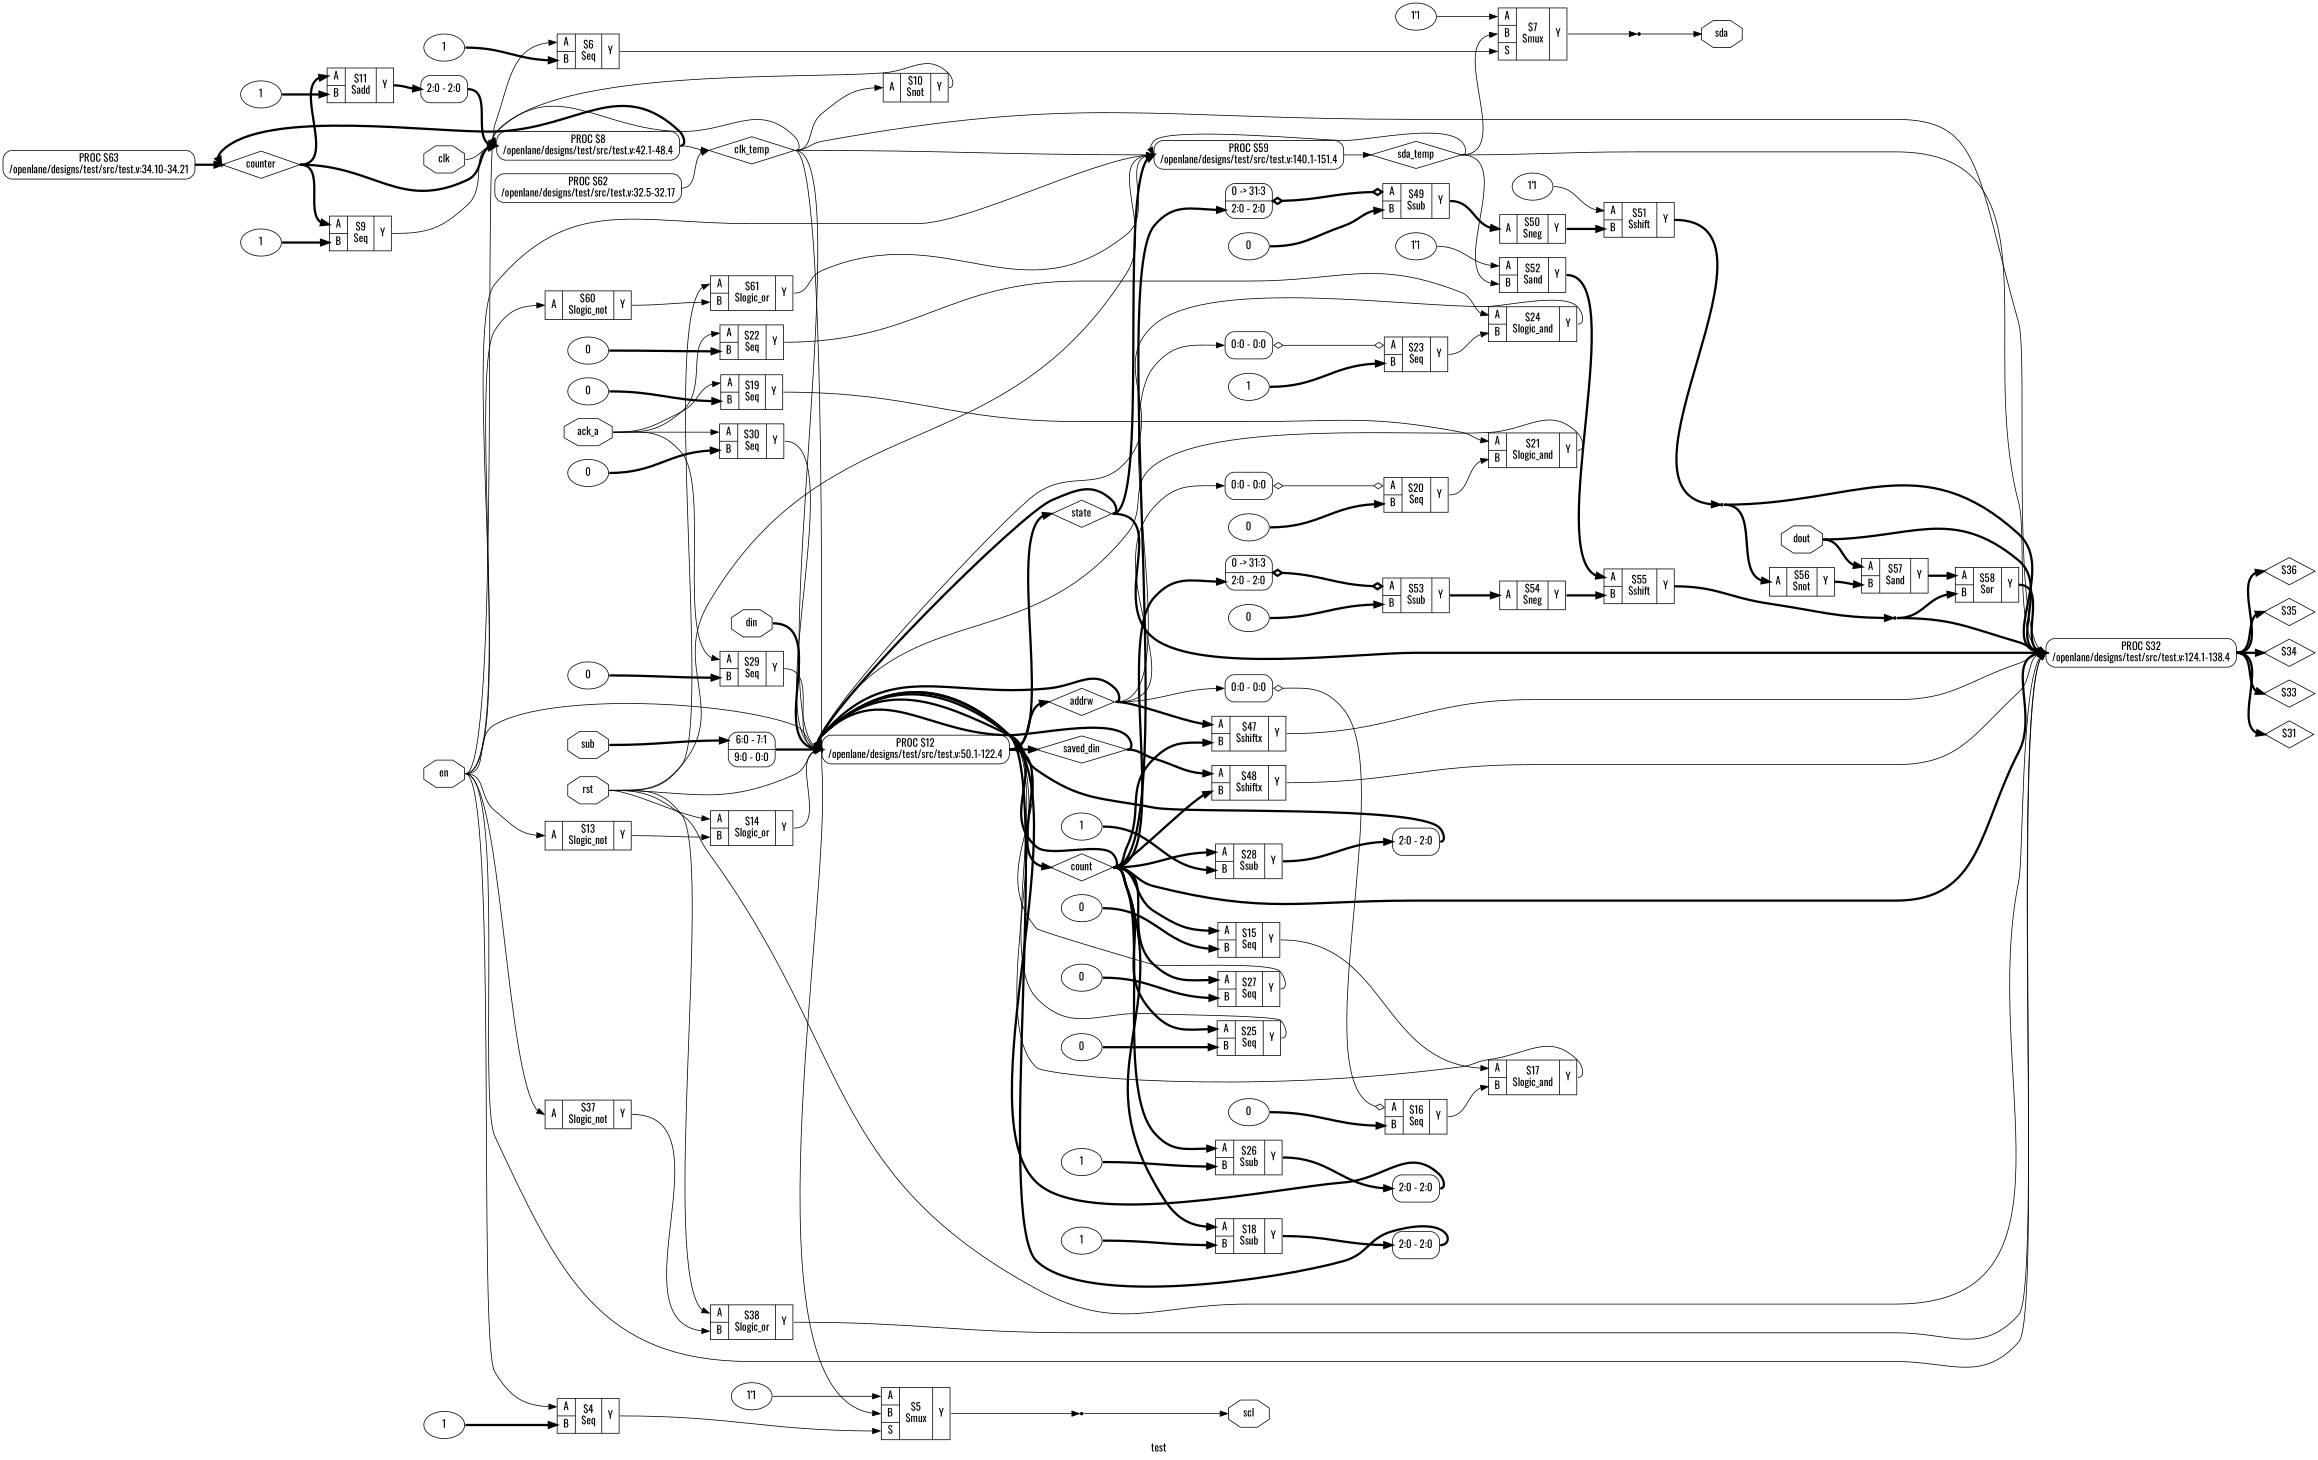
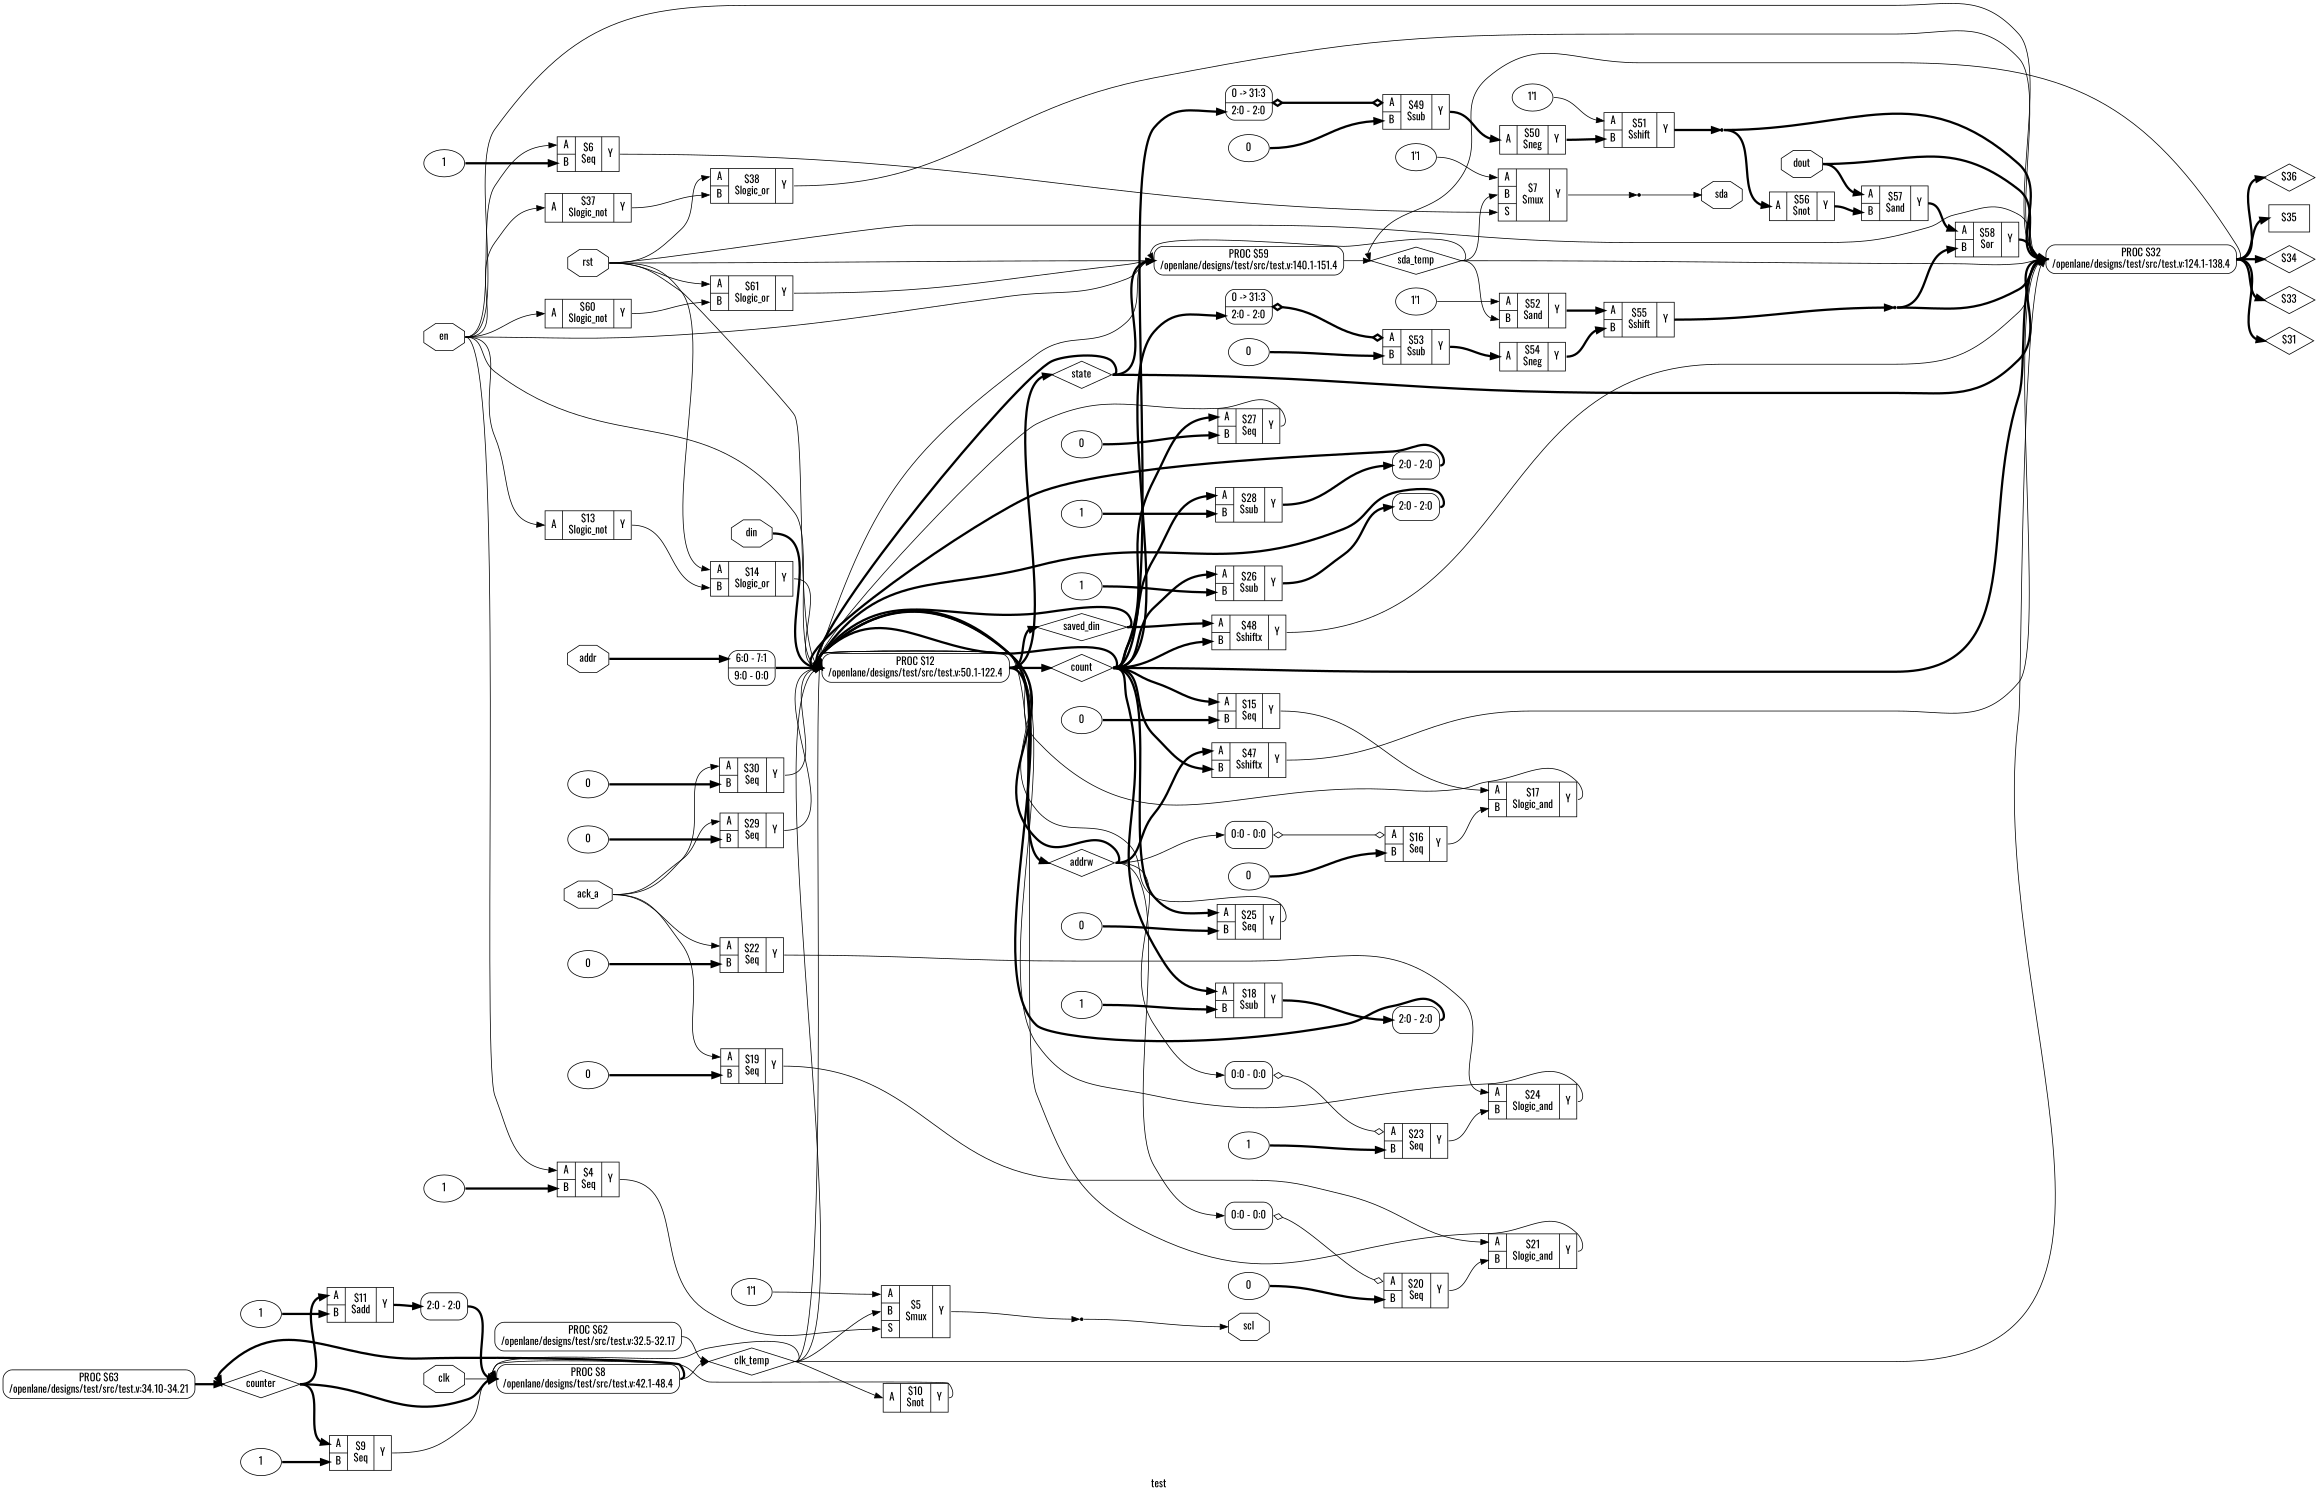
edge "PROC $32 /openlane/designs/test/src/test.v:124.1-138.4" -> "sda_temp": added
node "$35": shape diamond -> box
node "sub": label "sub" -> "addr"
